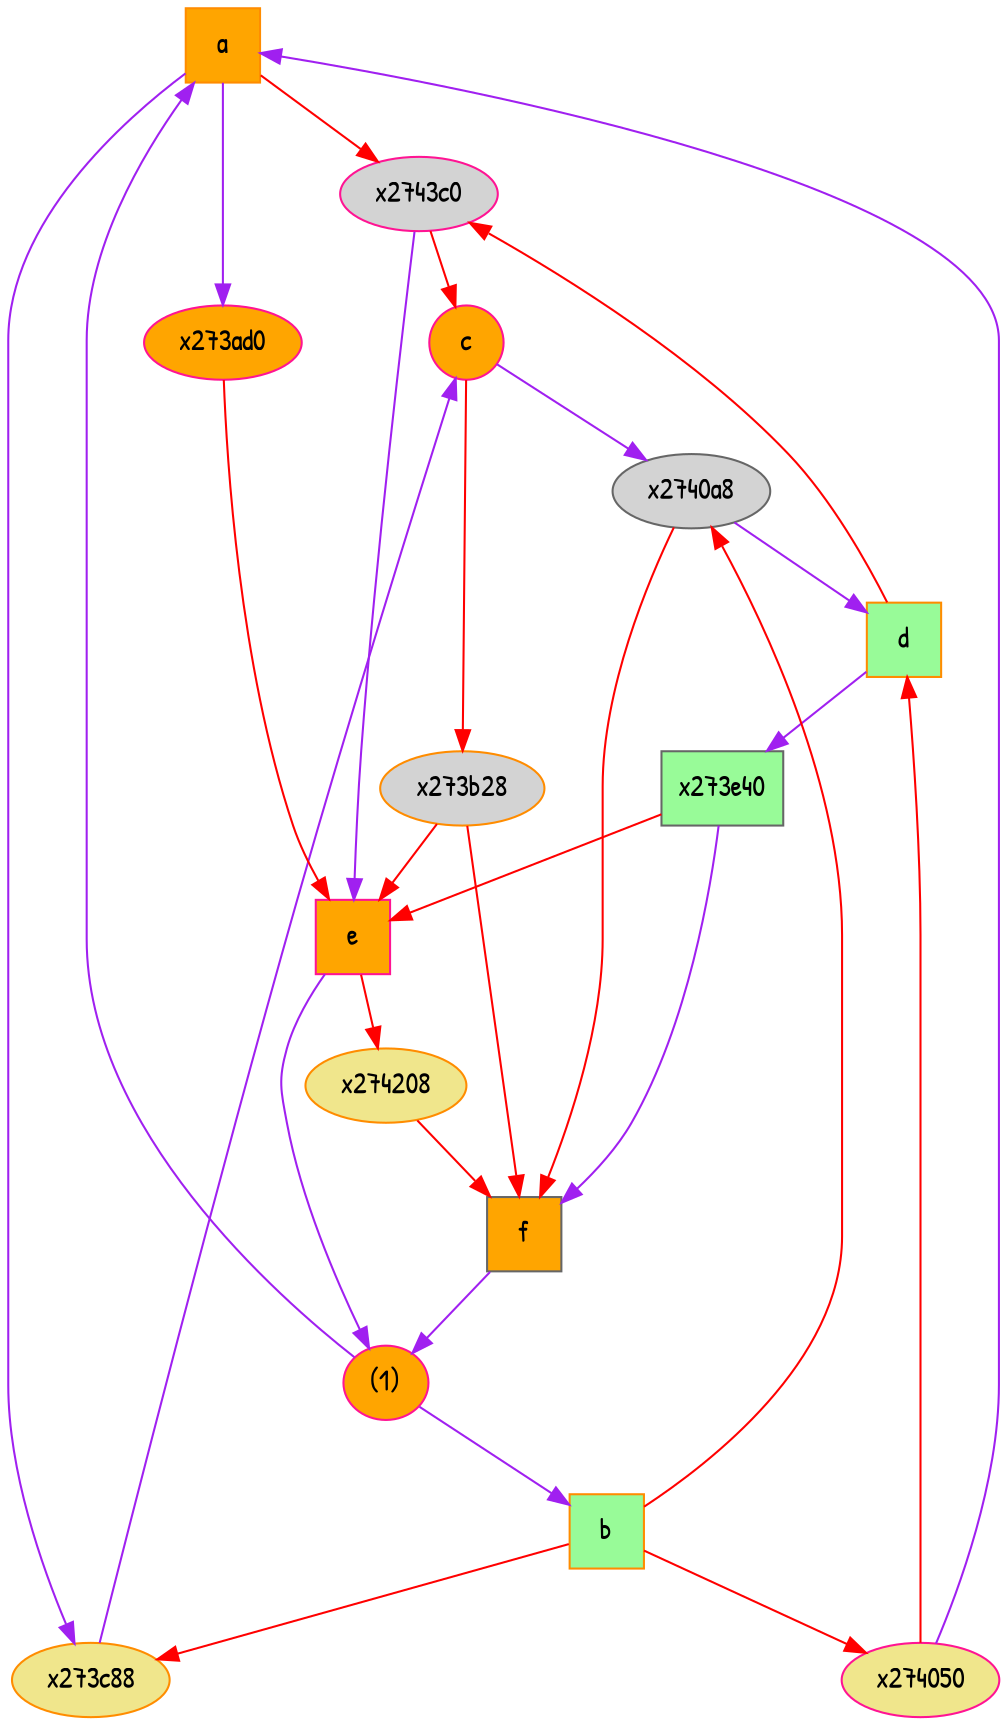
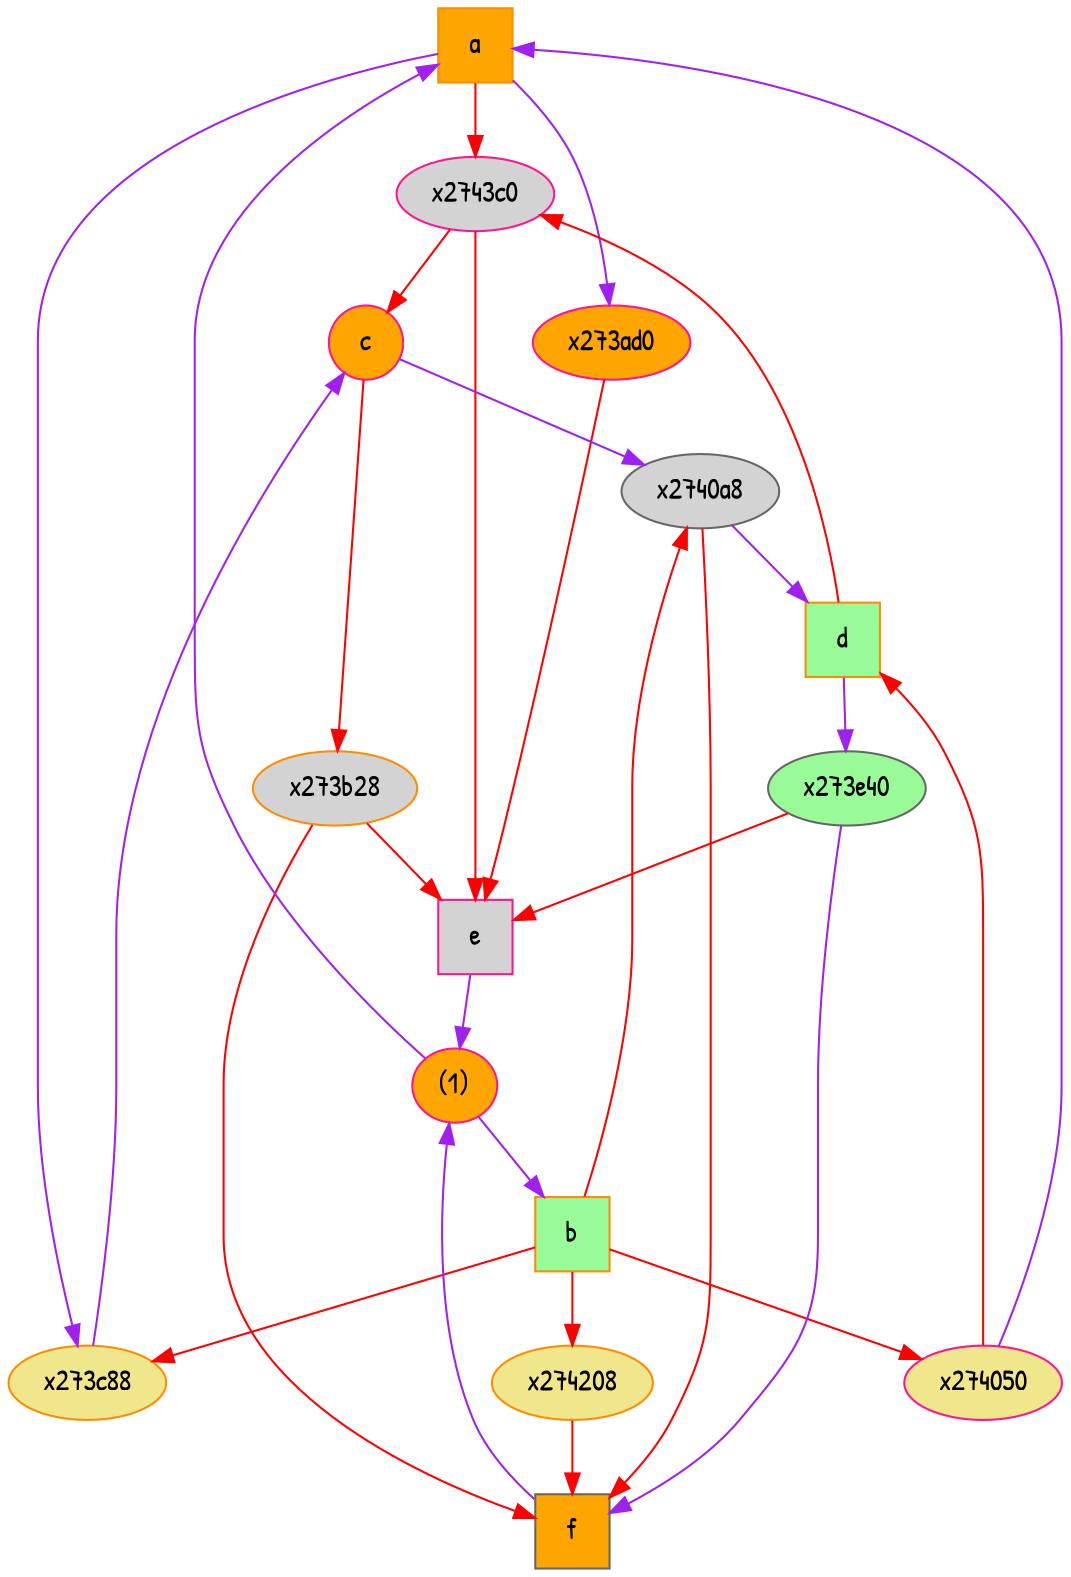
edge "x2743c0" -> "e": color purple -> red
node "x273e40": shape box -> ellipse
node "e": fillcolor orange -> lightgrey
edge "e" -> "x274208": now "b" -> "x274208"
